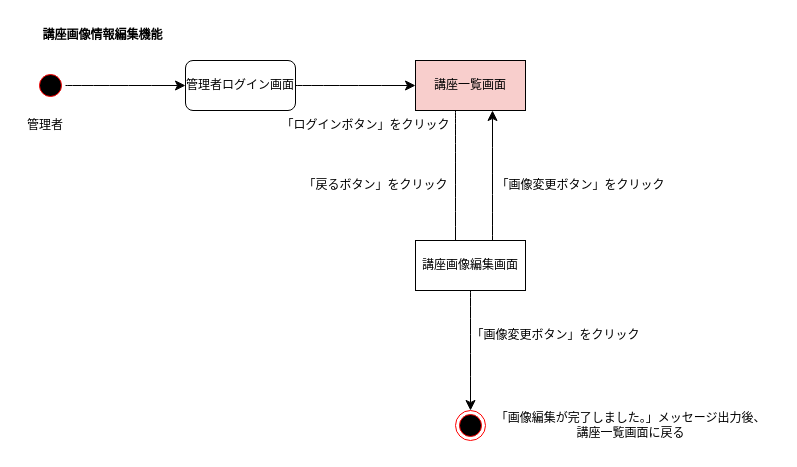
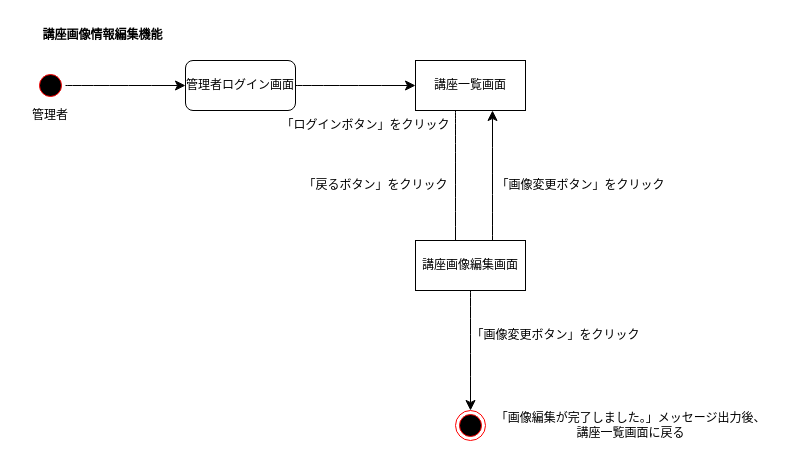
node "講座一覧画面": fillcolor #f8cecc -> #ffffff
node "管理者": moved (46, 126) -> (51, 116)
